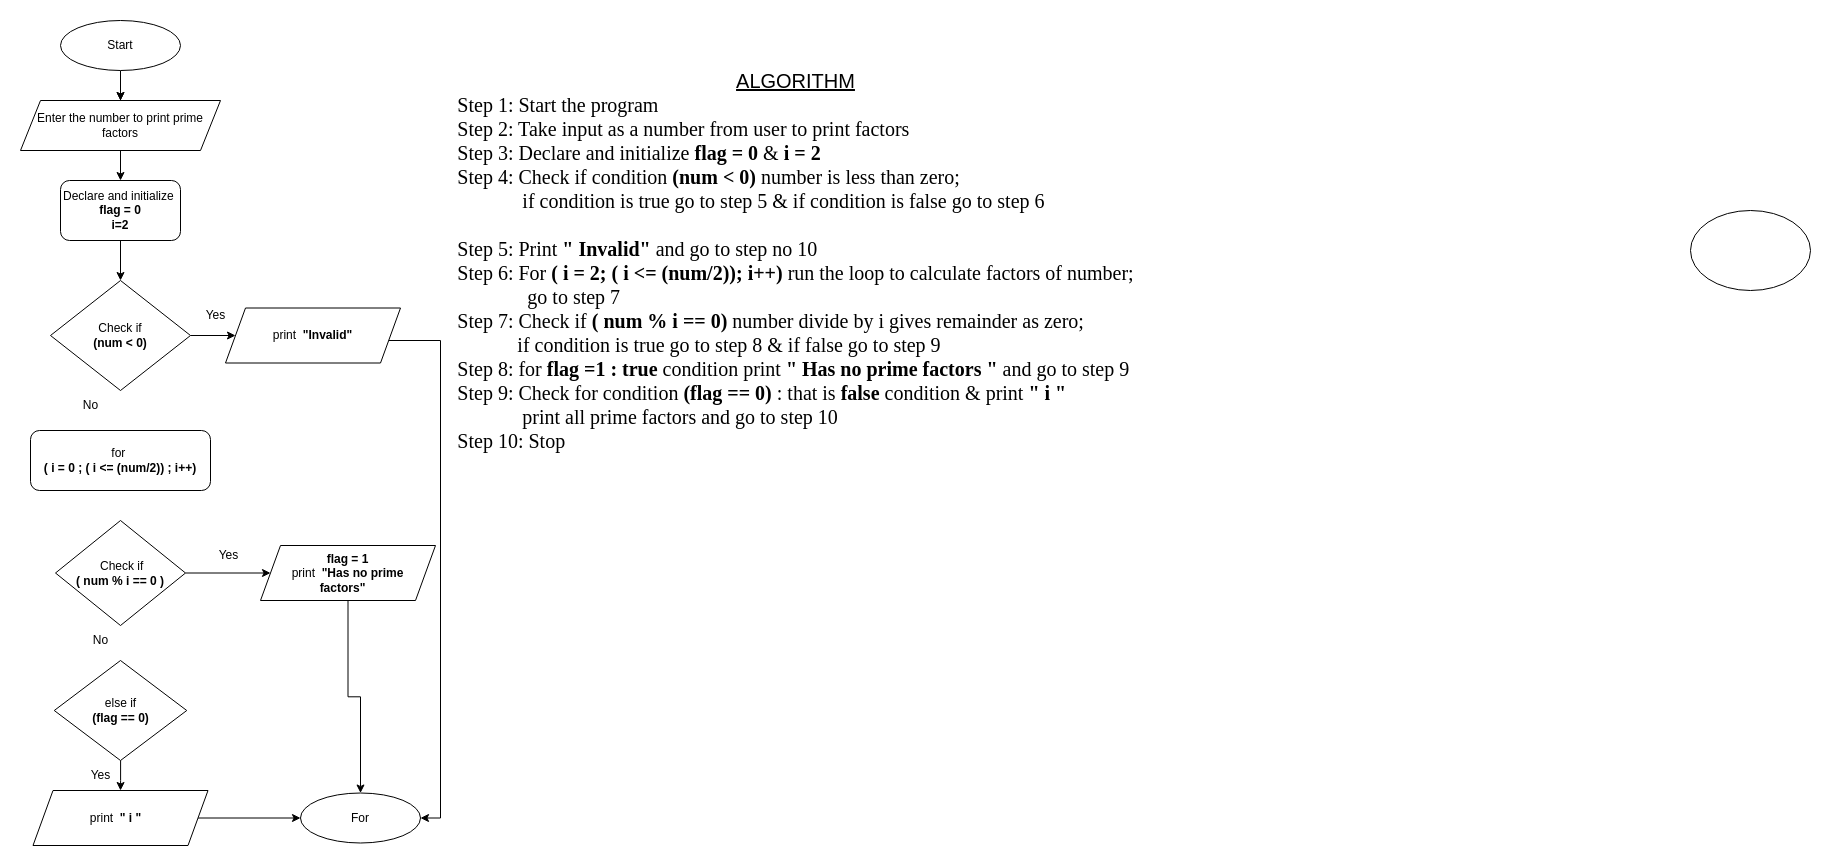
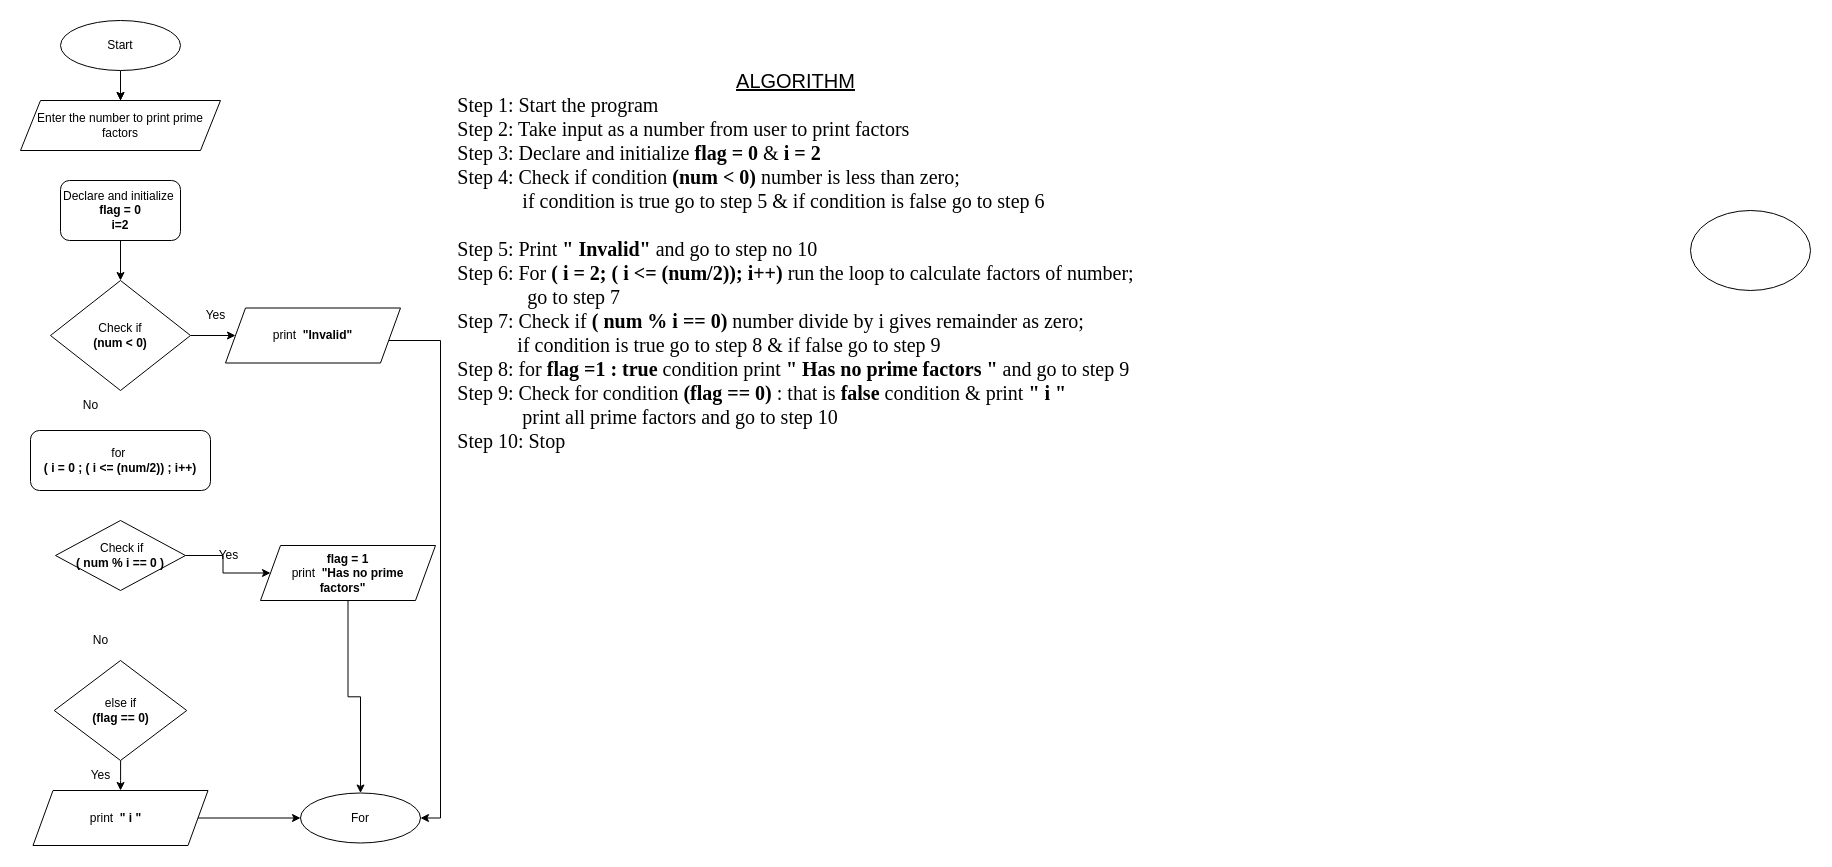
edge "Enter the number to print prime factors" -> "Declare and initialize flag = 0 i=2": removed
node "Check if ( num % i == 0 )": size 130x105 -> 130x70
